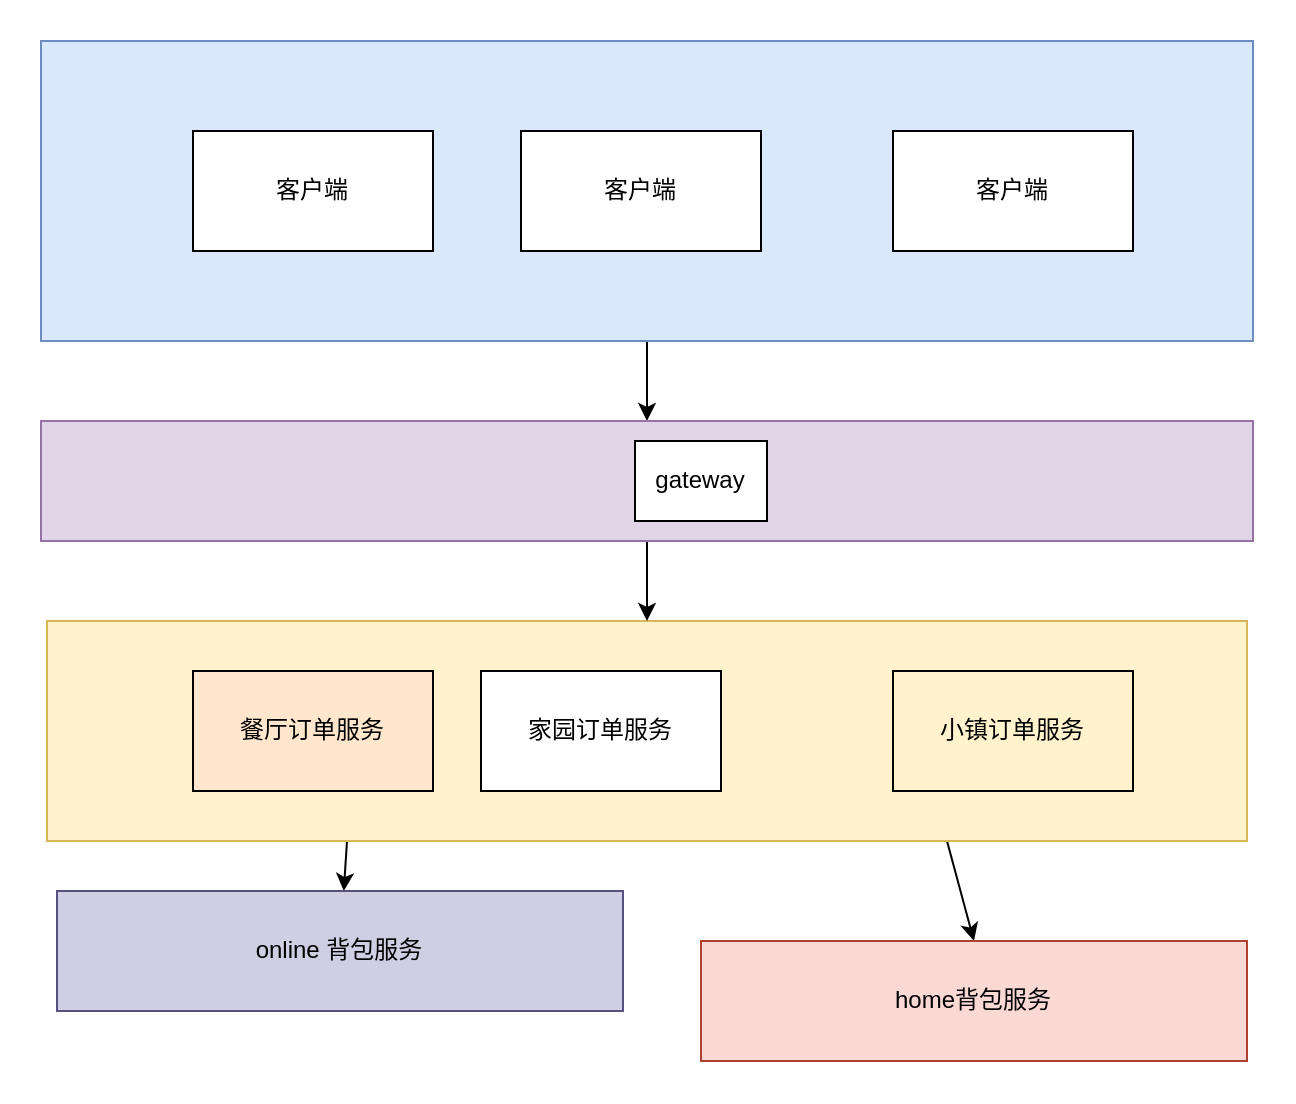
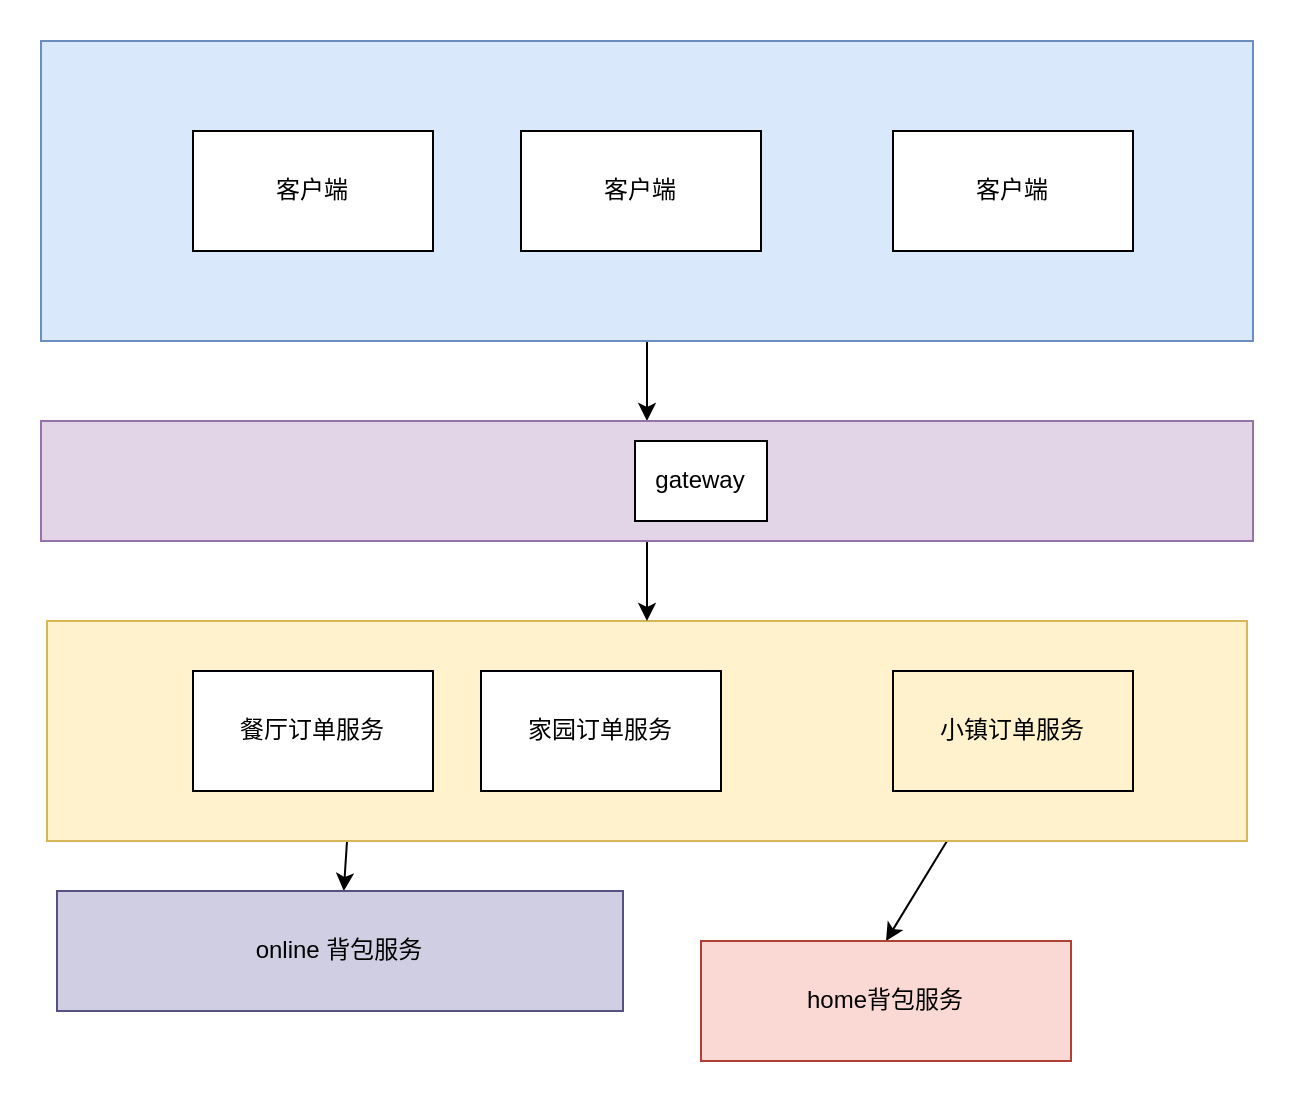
node "餐厅订单服务": fillcolor #ffe6cc -> #ffffff
node "home背包服务": size 546x120 -> 370x120
